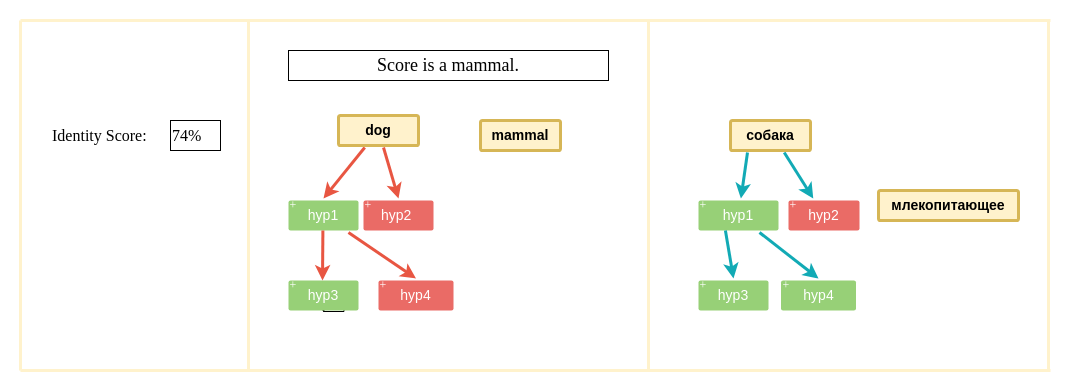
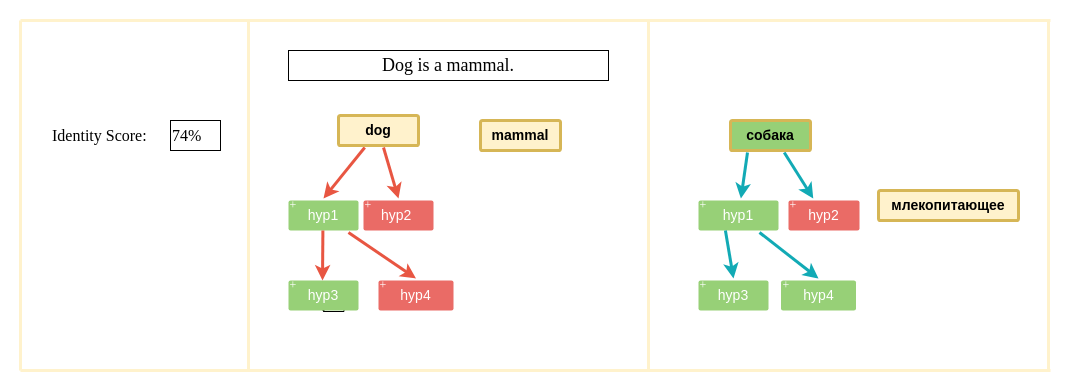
node "Score is a mammal.": label "Score is a mammal." -> "Dog is a mammal."
node "собака": fillcolor #fff2cc -> #97d077
